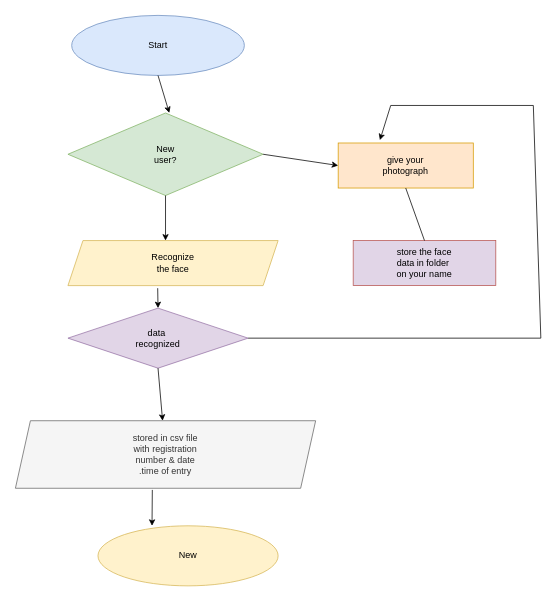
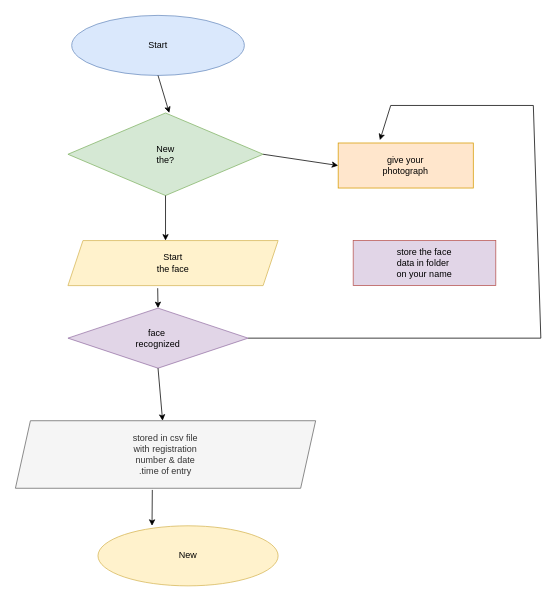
node "New user?": label "New user?" -> "New the?"
edge "give your photograph" -- "store the face data in folder on your name": removed
node "Recognize the face": label "Recognize the face" -> "Start the face"
node "data recognized": label "data recognized" -> "face recognized"
